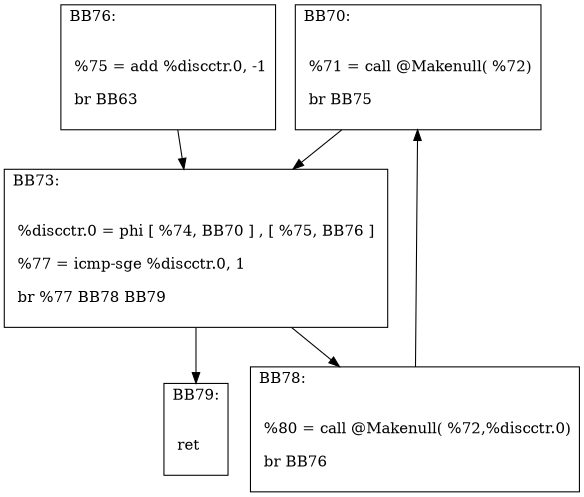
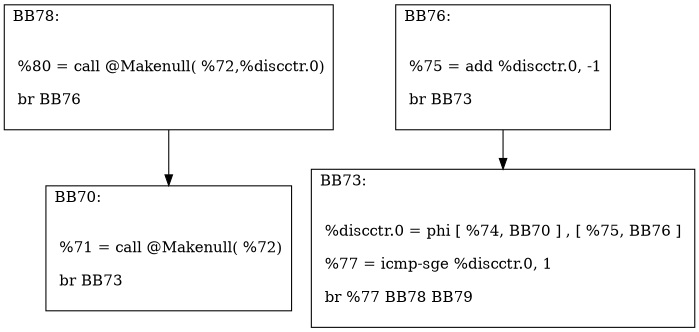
node "BB76:": text "br BB63" -> "br BB73"
node "BB70:": text "br BB75" -> "br BB73"
edge "BB70:" -> "BB73:": removed
edge "BB73:" -> "BB78:": removed
node "BB79:": removed
